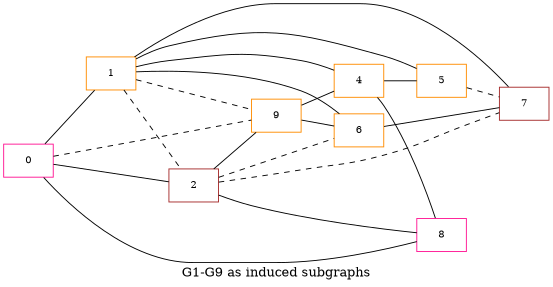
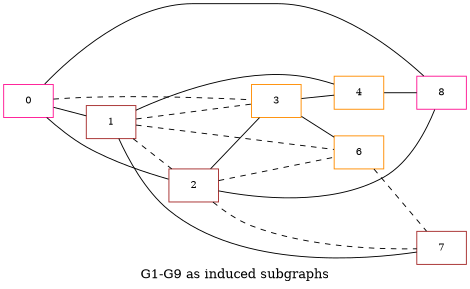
node "1": color darkorange -> brown
edge "1" -- "6": style solid -> dashed
node "5": removed
node "9": label "9" -> "3"
edge "7" -- "6": style solid -> dashed
